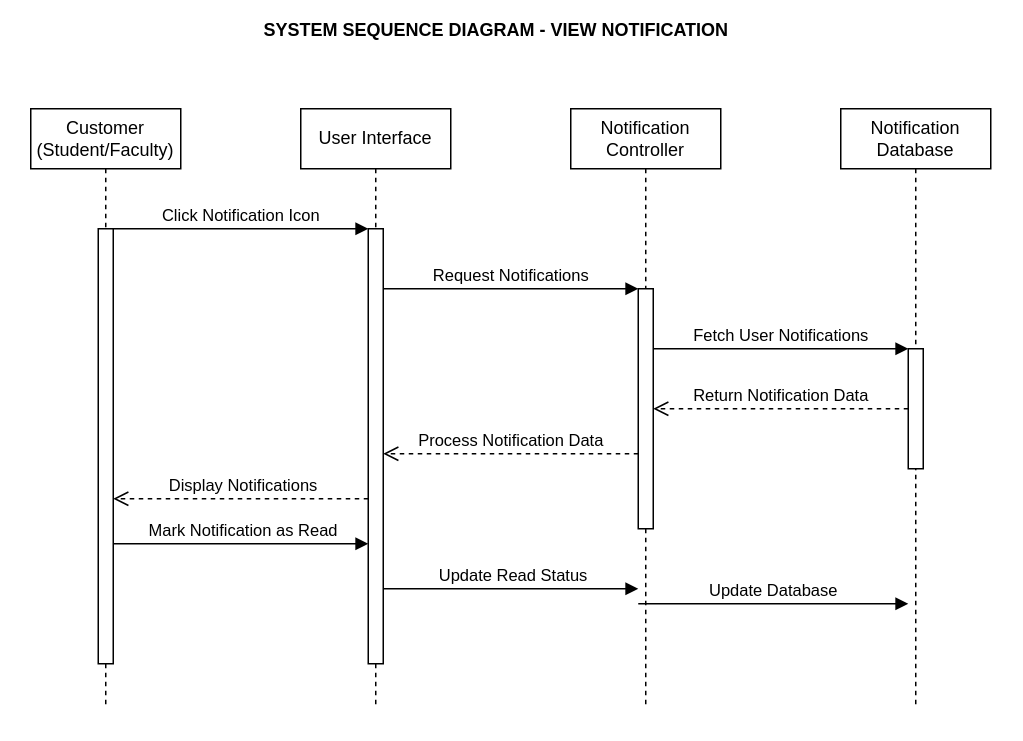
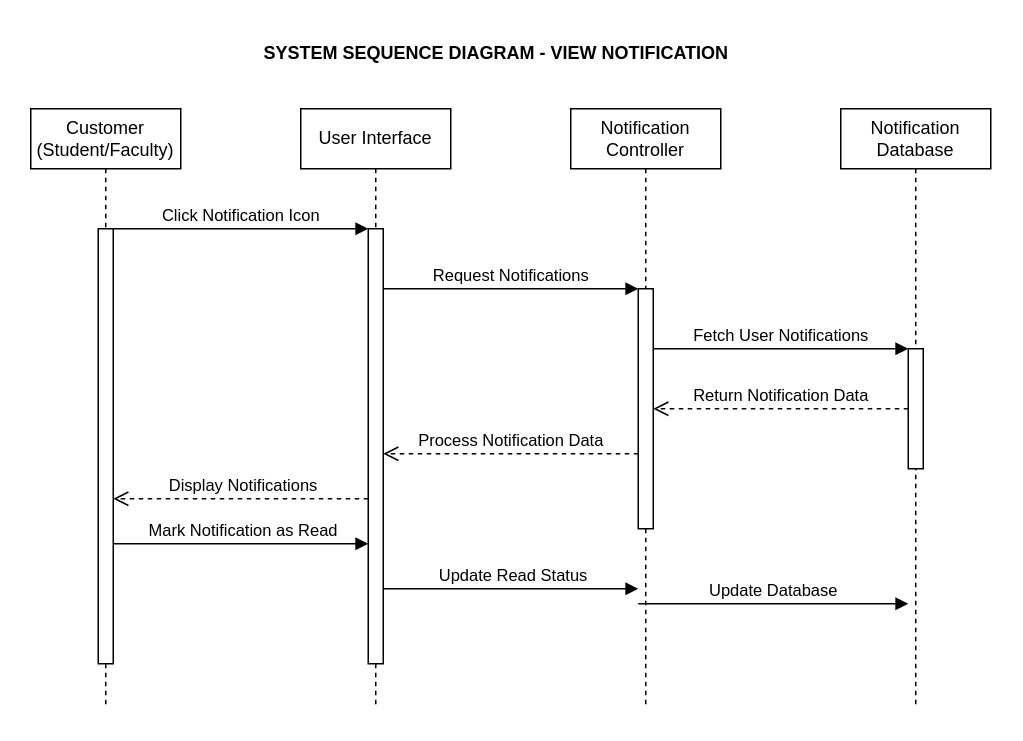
node "SYSTEM SEQUENCE DIAGRAM - VIEW NOTIFICATION": moved (496, 31) -> (496, 53)
